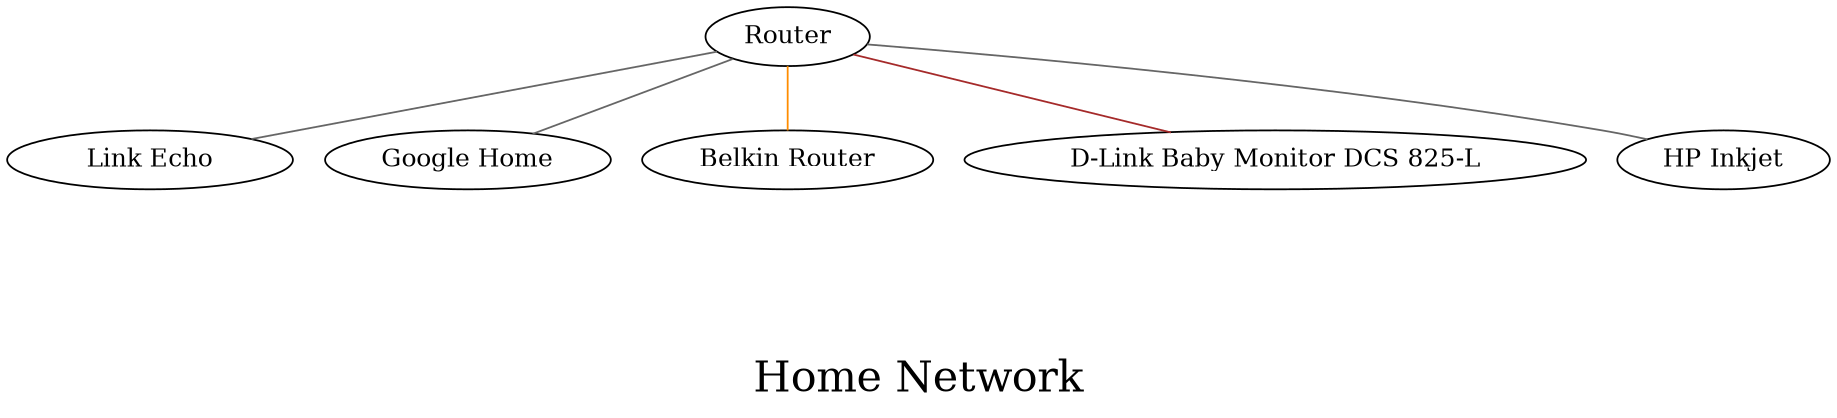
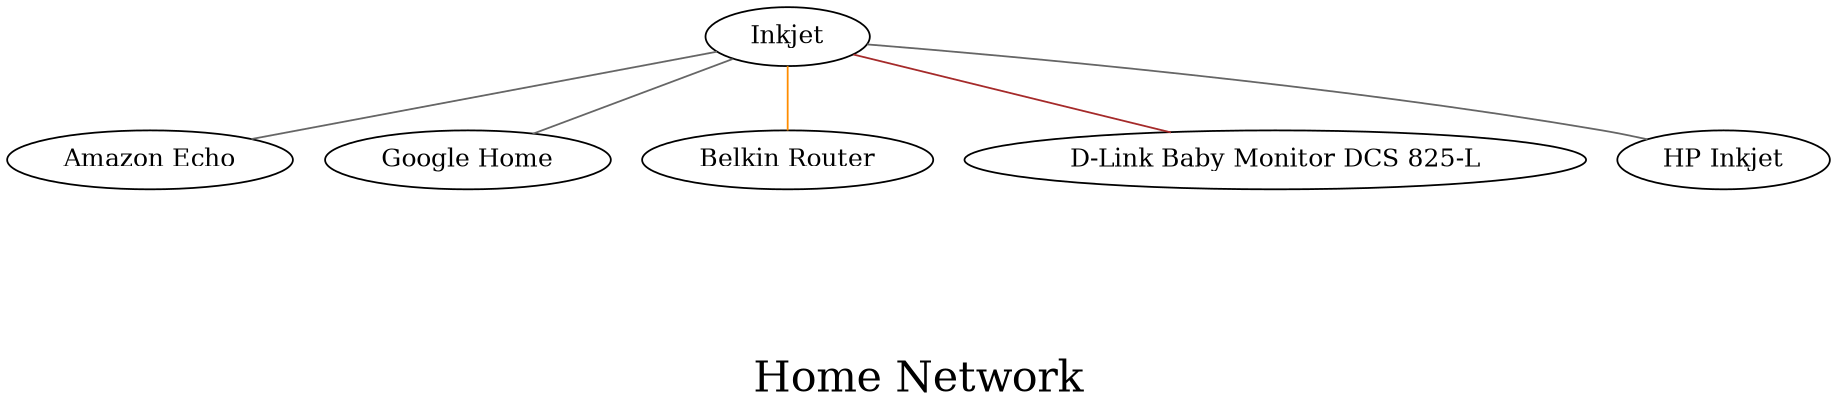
node "Router": label "Router" -> "Inkjet"
node "Link Echo": label "Link Echo" -> "Amazon Echo"
